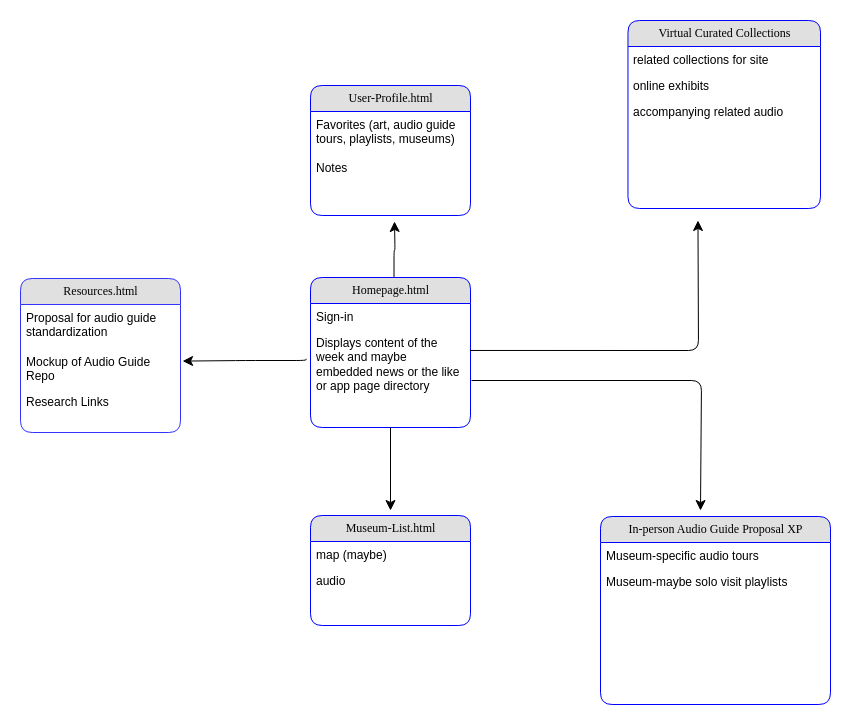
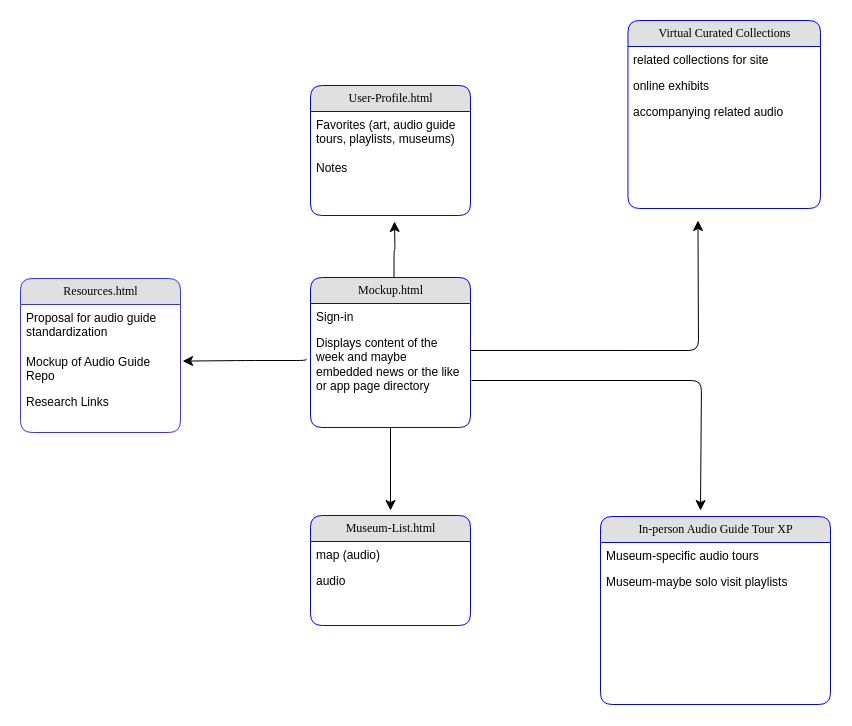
node "Homepage.html": label "Homepage.html" -> "Mockup.html"
node "In-person Audio Guide Proposal XP": label "In-person Audio Guide Proposal XP" -> "In-person Audio Guide Tour XP"
node "map (maybe)": label "map (maybe)" -> "map (audio)"
